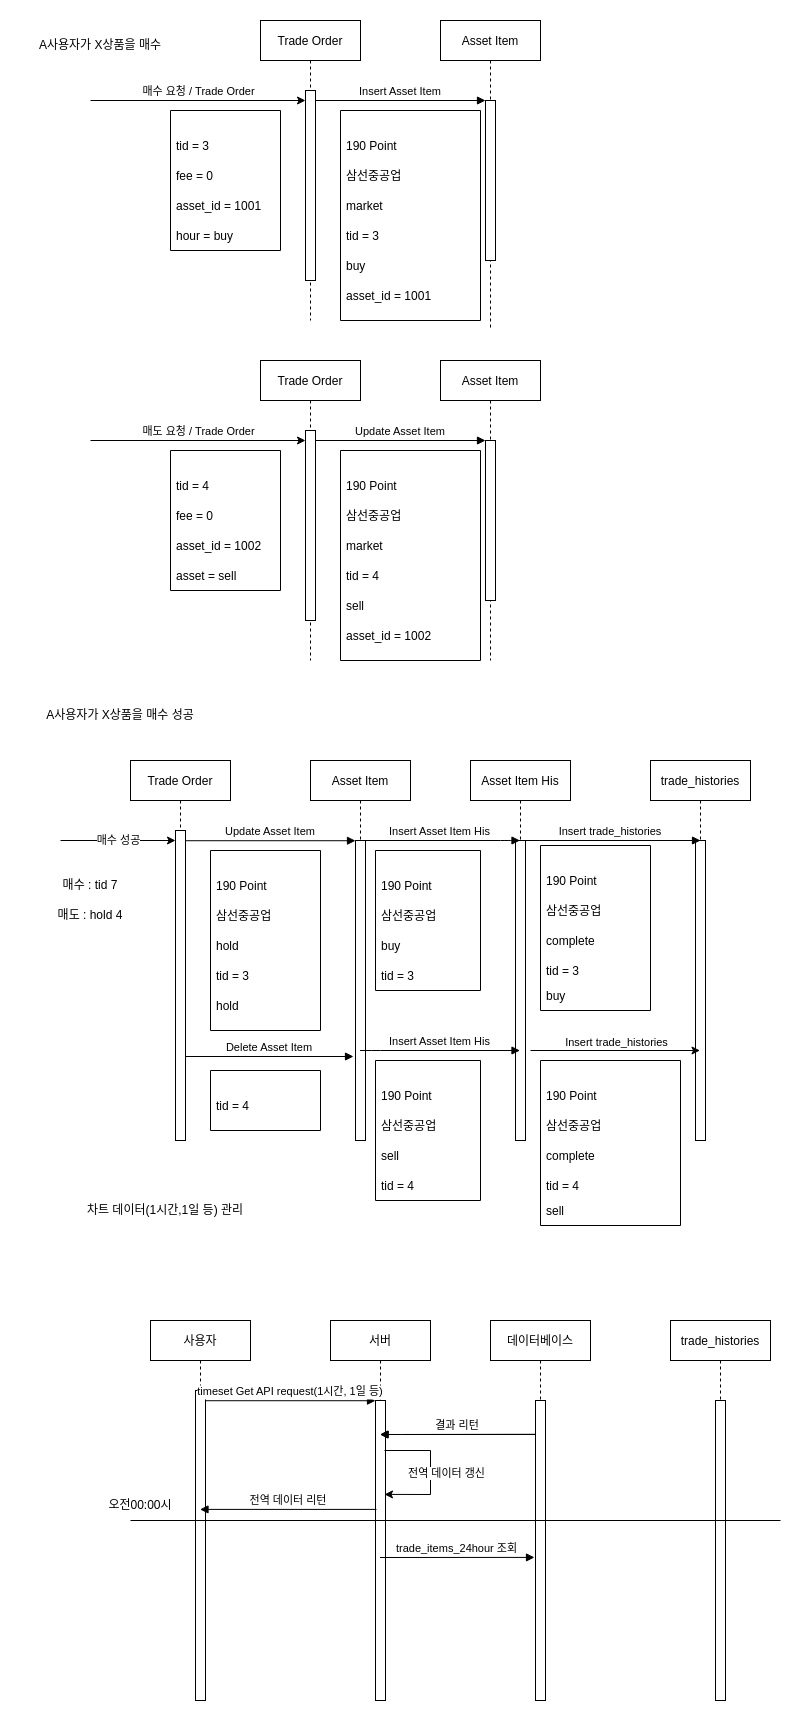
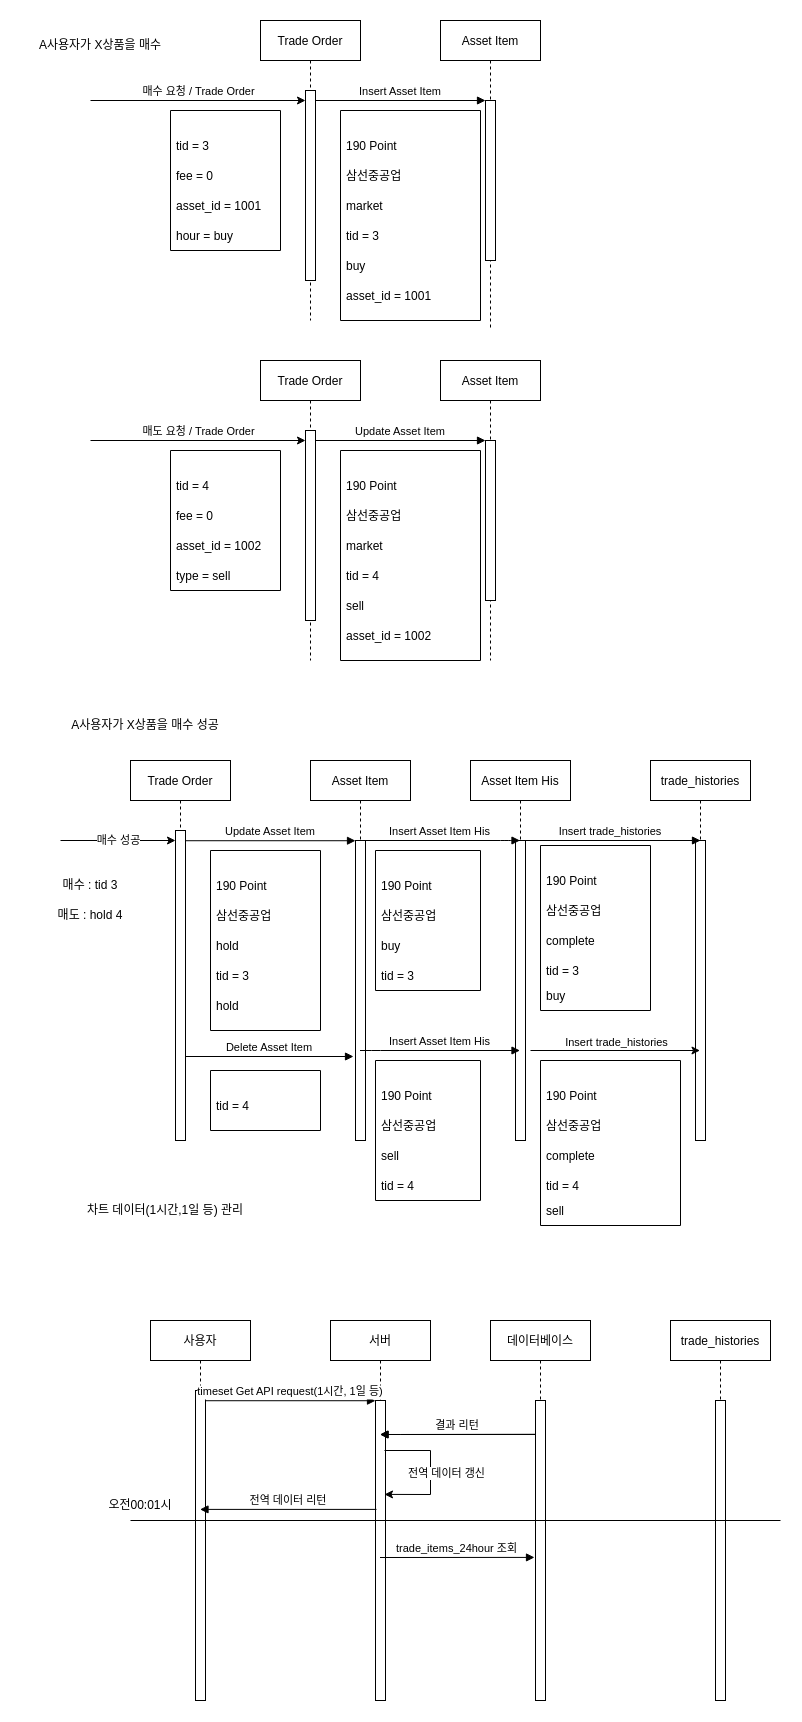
node "asset = sell": label "asset = sell" -> "type = sell"
node "A사용자가 X상품을 매수 성공": moved (121, 716) -> (146, 726)
node "매수 : tid 7": label "매수 : tid 7" -> "매수 : tid 3"
node "오전00:00시": label "오전00:00시" -> "오전00:01시"
